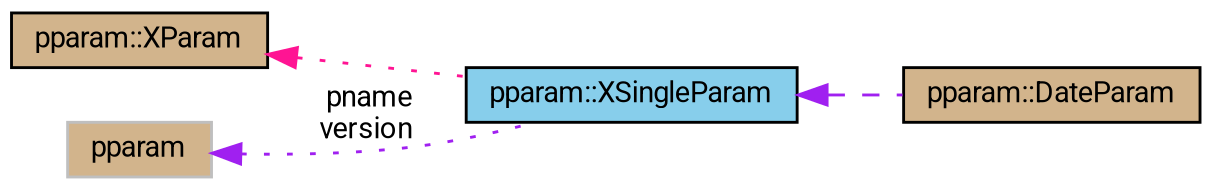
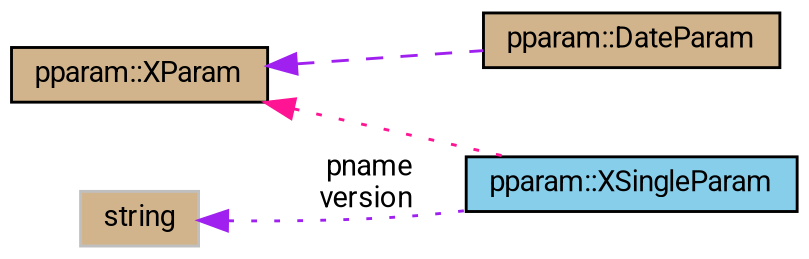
edge "pparam::DateParam" -> "pparam::XSingleParam": now "pparam::DateParam" -> "pparam::XParam"
node "pparam": label "pparam" -> "string"
